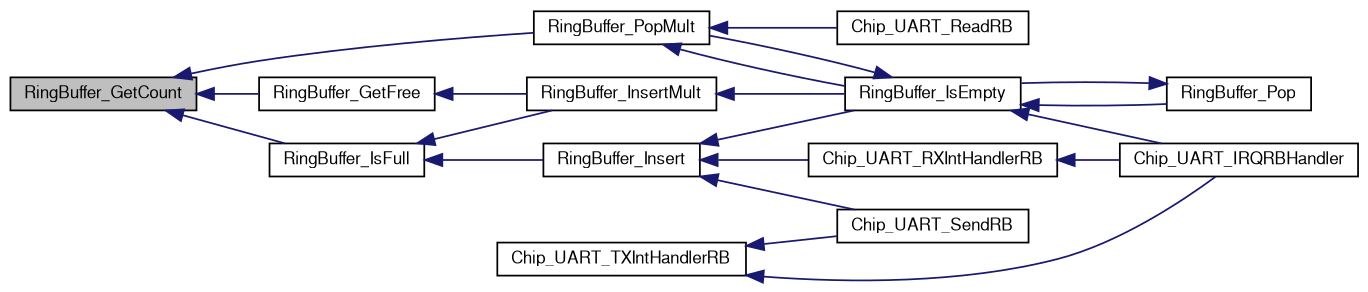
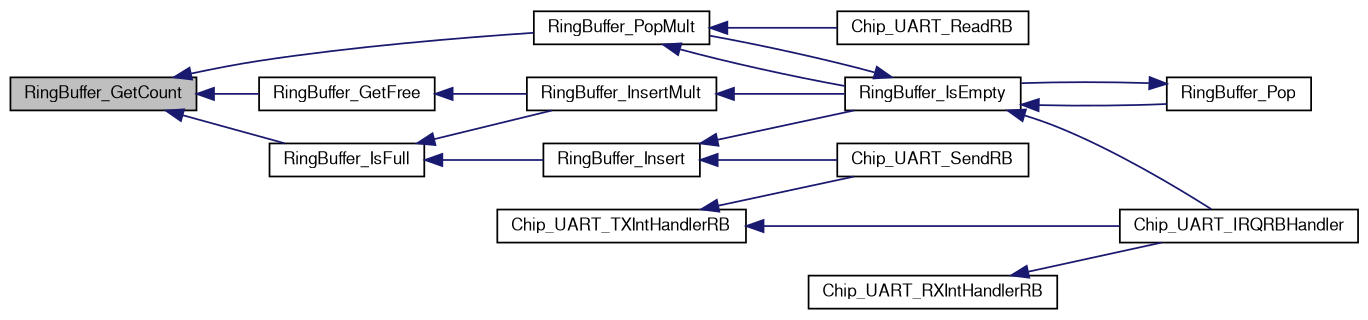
edge "Chip_UART_RXIntHandlerRB" -> "RingBuffer_Insert": removed
